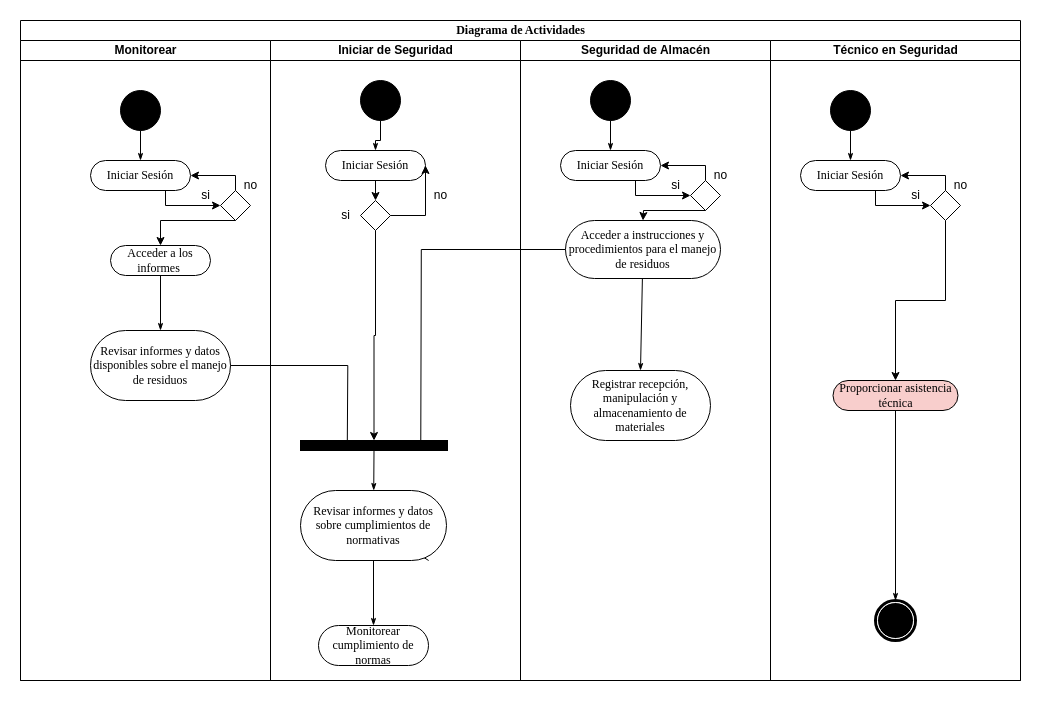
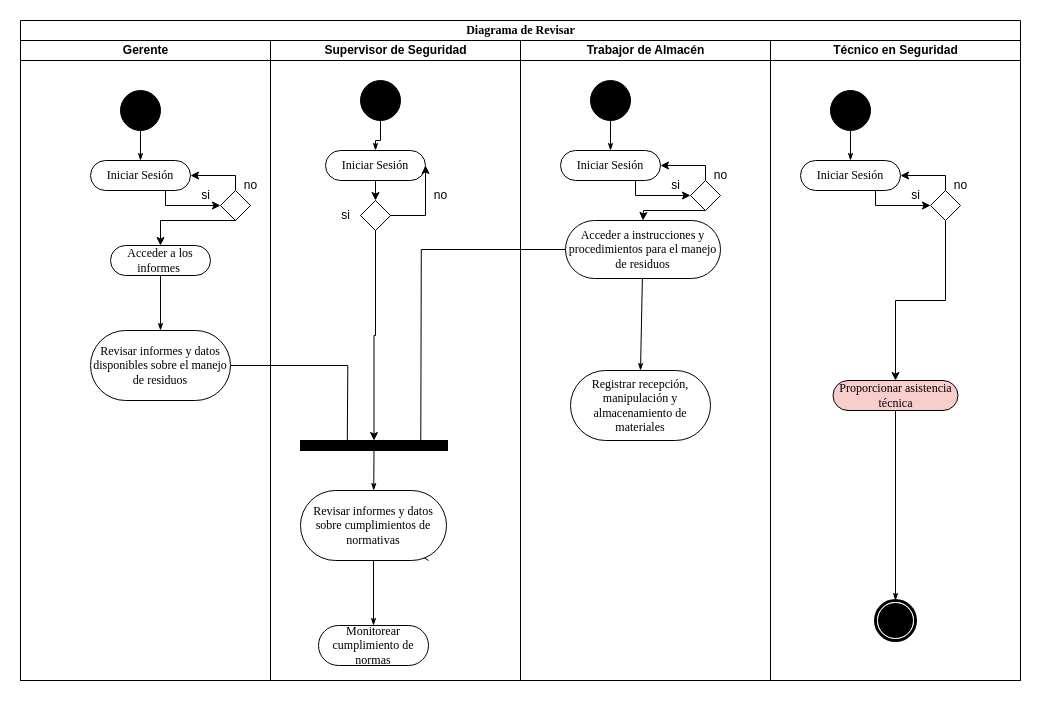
node "Diagrama de Actividades": label "Diagrama de Actividades" -> "Diagrama de Revisar"
node "Monitorear": label "Monitorear" -> "Gerente"
node "Iniciar de Seguridad": label "Iniciar de Seguridad" -> "Supervisor de Seguridad"
node "Seguridad de Almacén": label "Seguridad de Almacén" -> "Trabajor de Almacén"
